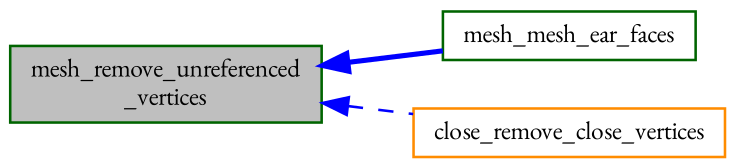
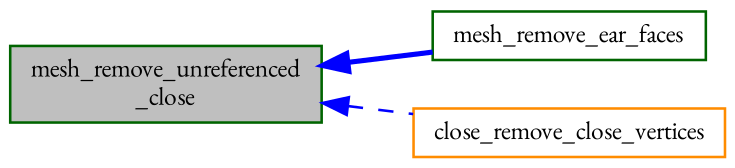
node "mesh_mesh_ear_faces": label "mesh_mesh_ear_faces" -> "mesh_remove_ear_faces"
node "mesh_remove_unreferenced _vertices": label "mesh_remove_unreferenced _vertices" -> "mesh_remove_unreferenced _close"
